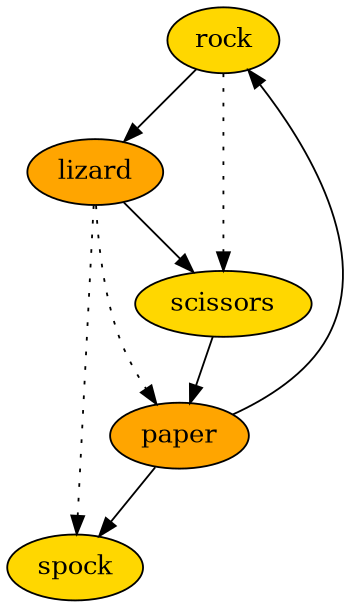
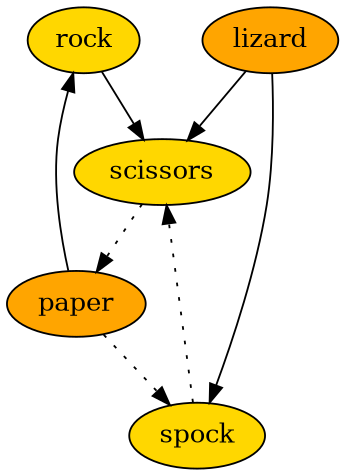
edge "rock" -> "lizard": removed
edge "rock" -> "scissors": style dotted -> solid
edge "lizard" -> "paper": removed
edge "spock" -> "scissors": added
edge "lizard" -> "spock": style dotted -> solid
edge "scissors" -> "paper": style solid -> dotted
edge "paper" -> "spock": style solid -> dotted
